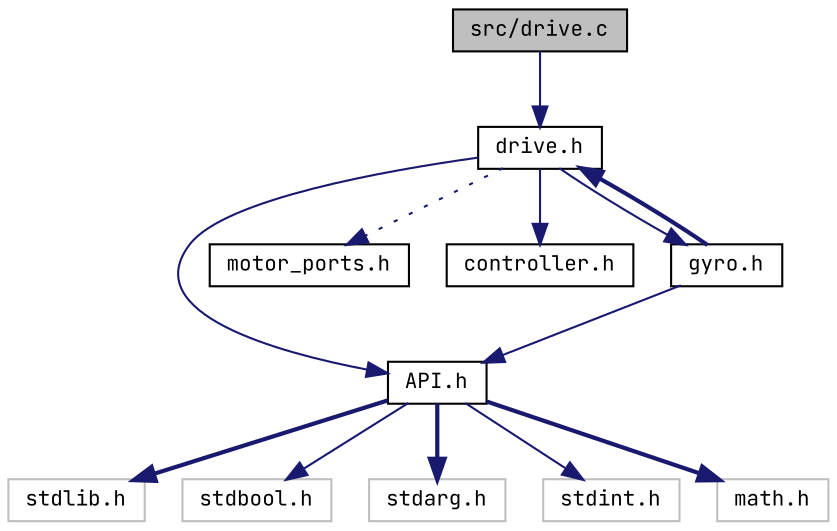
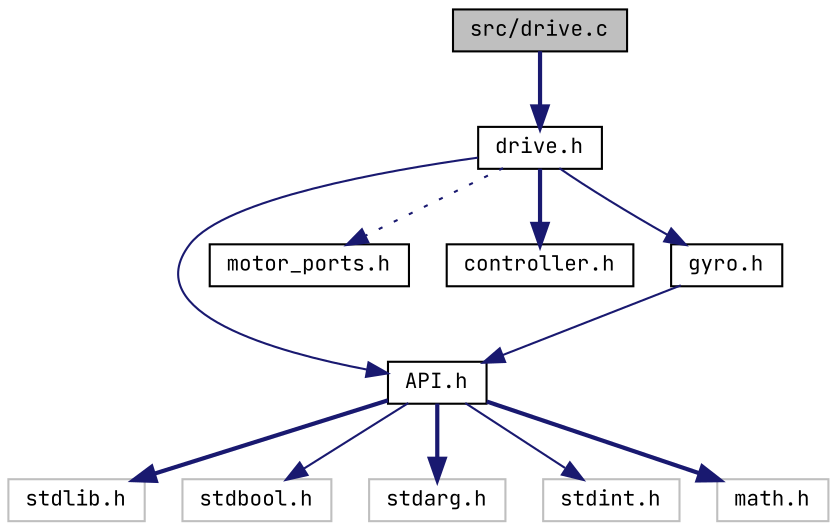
edge "src/drive.c" -> "drive.h": style solid -> bold
edge "drive.h" -> "controller.h": style solid -> bold
edge "gyro.h" -> "drive.h": removed
